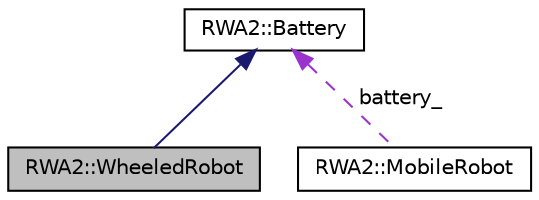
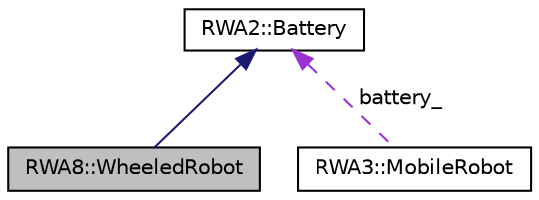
node "RWA2::WheeledRobot": label "RWA2::WheeledRobot" -> "RWA8::WheeledRobot"
node "RWA2::MobileRobot": label "RWA2::MobileRobot" -> "RWA3::MobileRobot"
